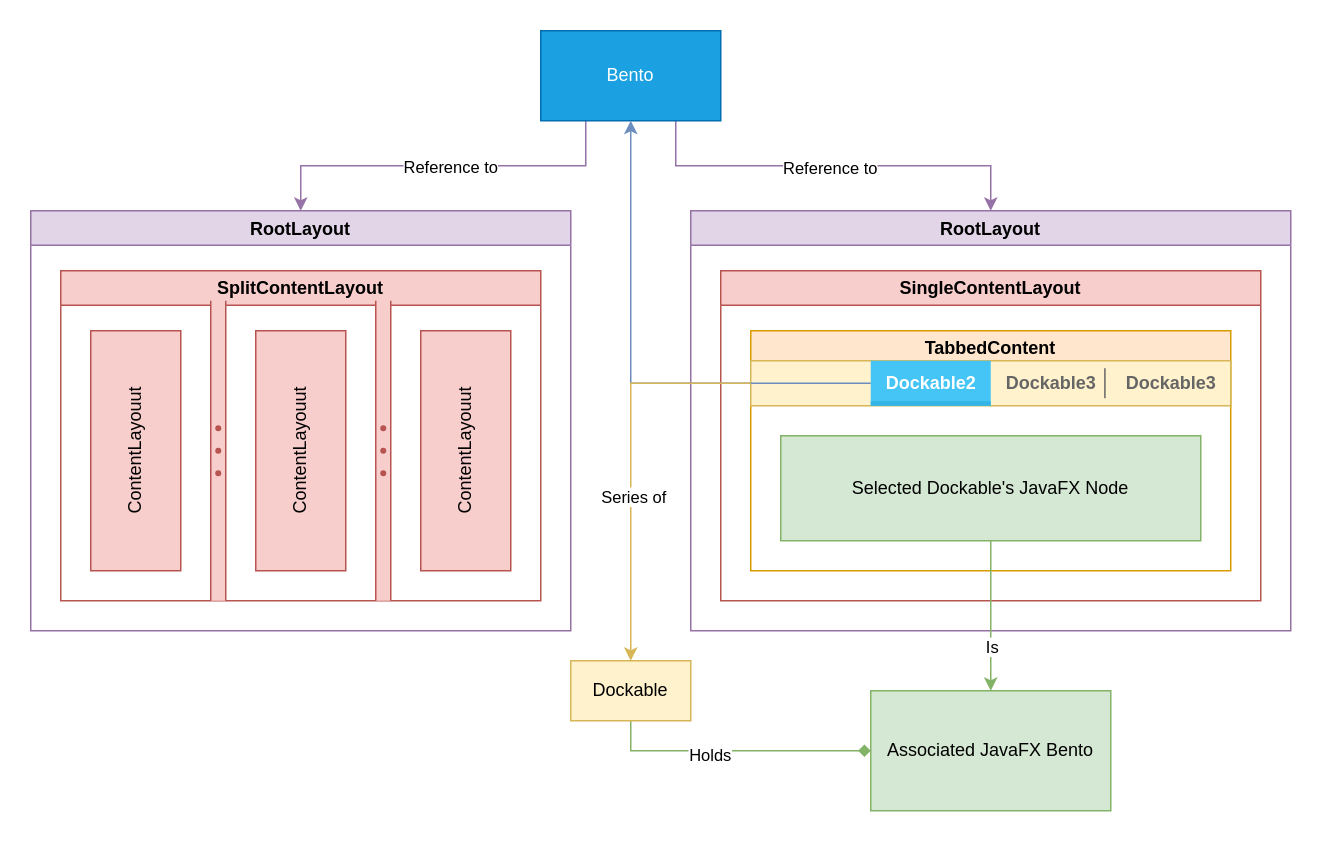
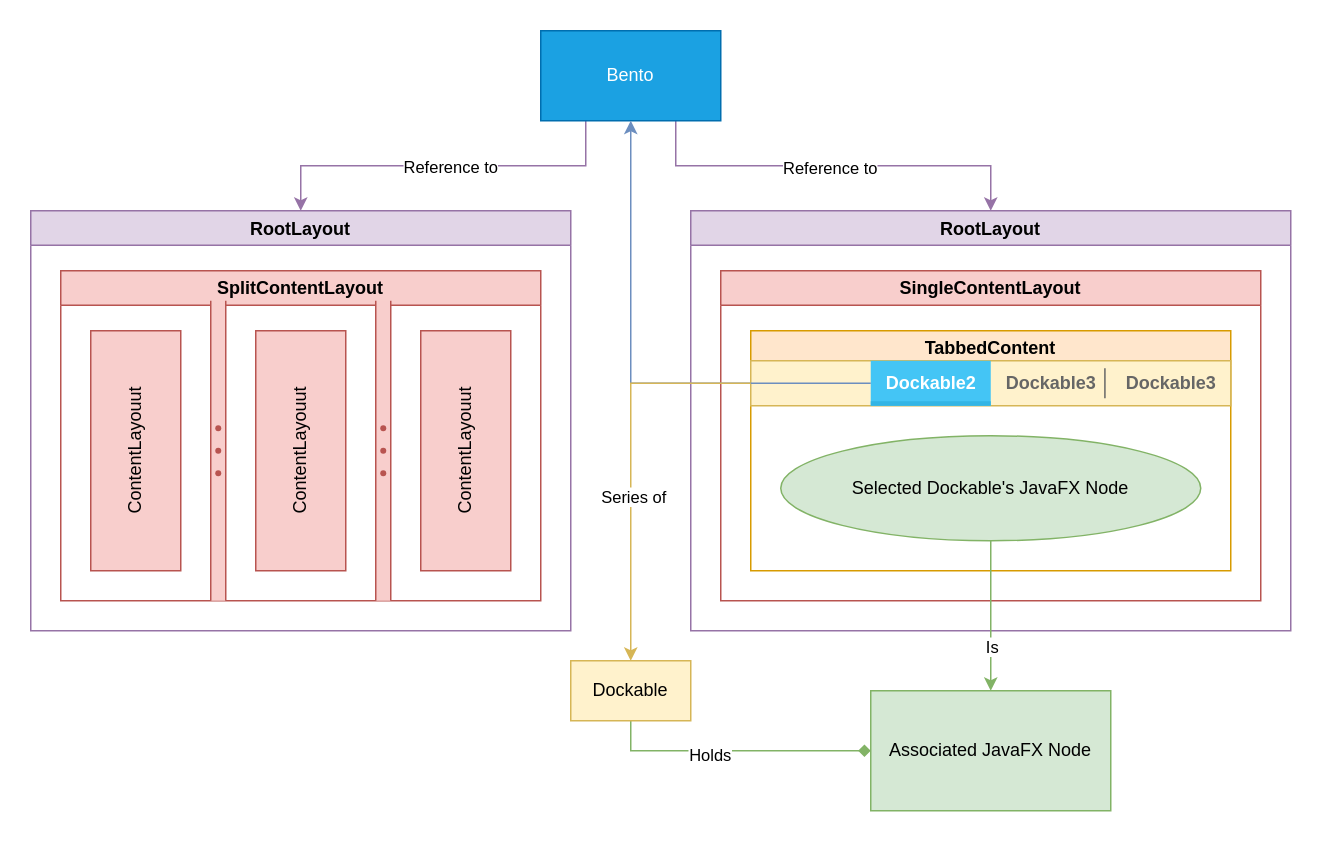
node "Selected Dockable's JavaFX Node": shape rectangle -> ellipse
node "Associated JavaFX Bento": label "Associated JavaFX Bento" -> "Associated JavaFX Node"
